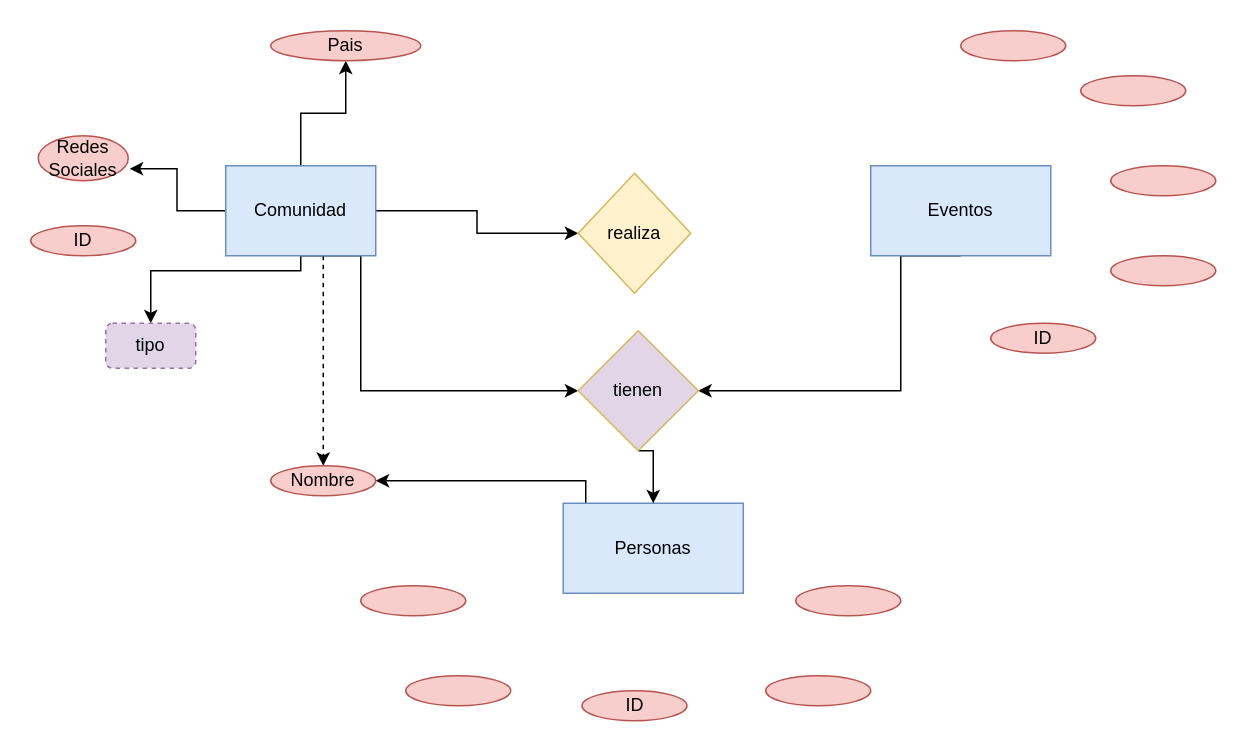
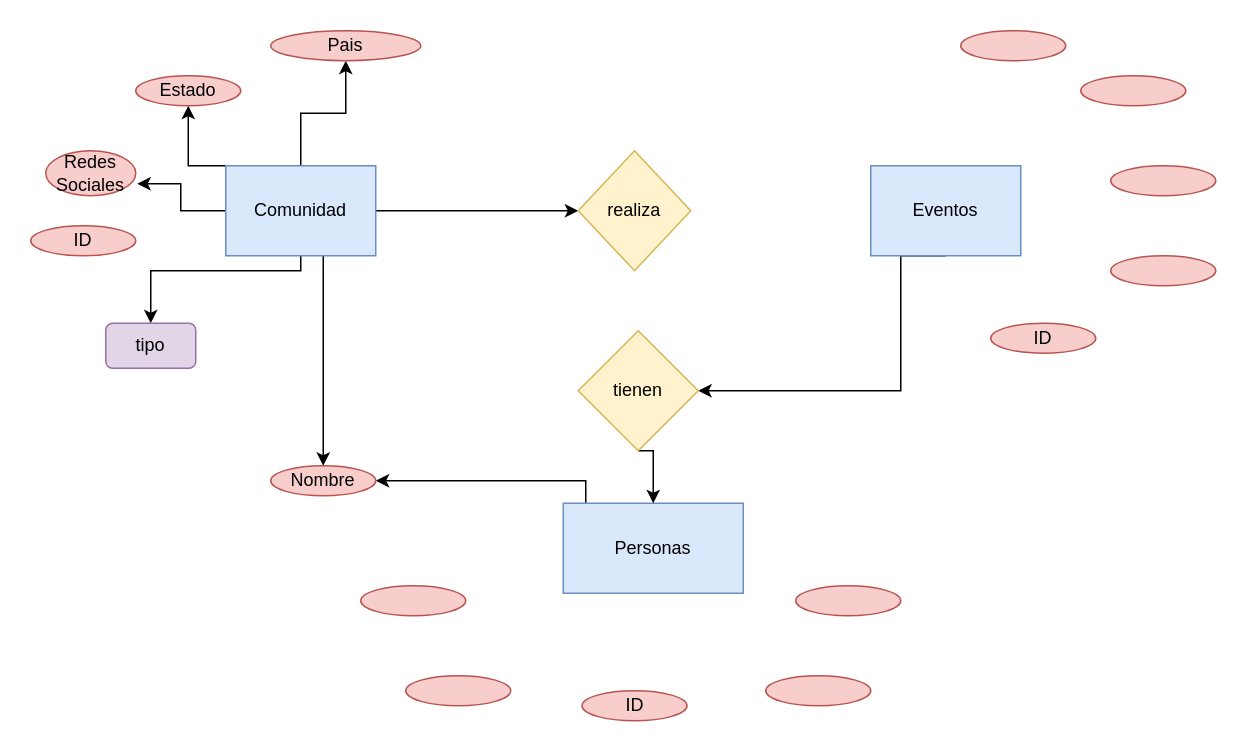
node "Estado": added
node "Redes Sociales": moved (83, 158) -> (91, 173)
edge "Comunidad" -> "Estado": added
node "Eventos": size 180x90 -> 150x90
node "realiza": moved (635, 233) -> (635, 211)
node "tipo": style dashed -> solid
edge "Comunidad" -> "Nombre": style dashed -> solid
edge "Comunidad" -> "tienen": removed
node "tienen": fillcolor #e1d5e7 -> #fff2cc
